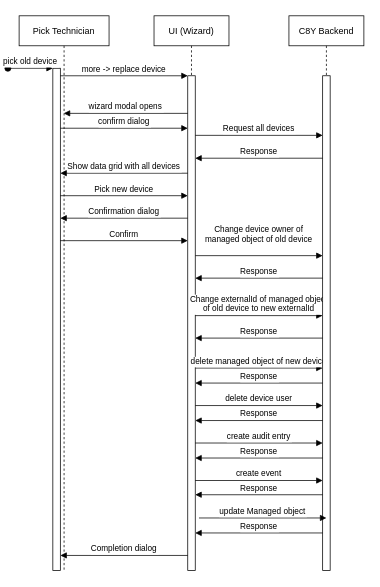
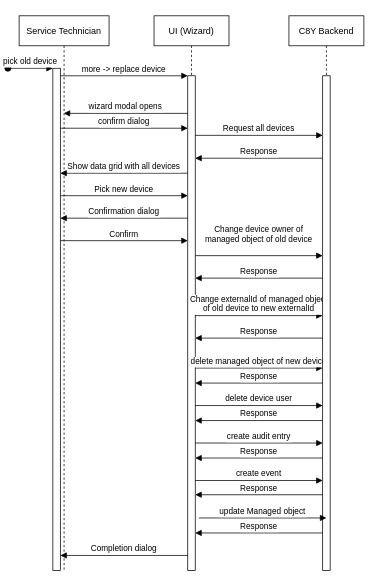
node "Pick Technician": label "Pick Technician" -> "Service Technician"
